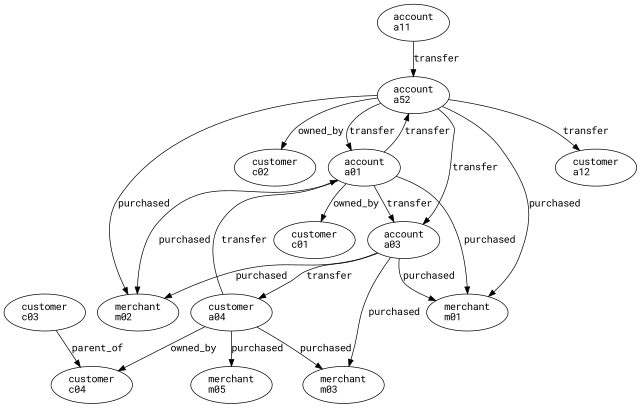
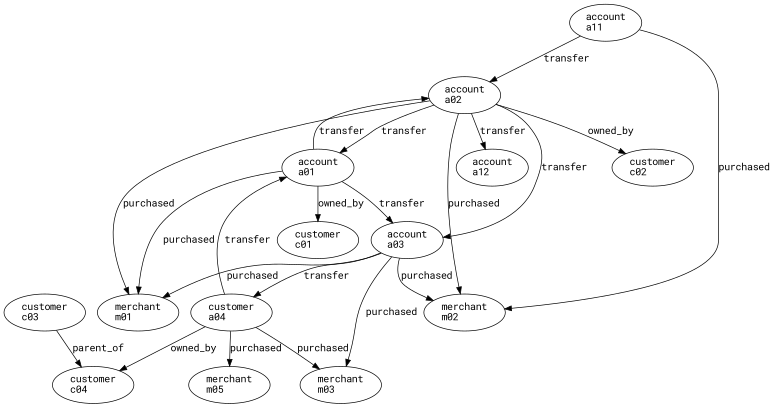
node "account a52": label "account a52" -> "account a02"
node "customer a12": label "customer a12" -> "account a12"
edge "account a01" -> "merchant m02": now "account a11" -> "merchant m02"
